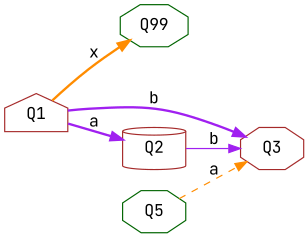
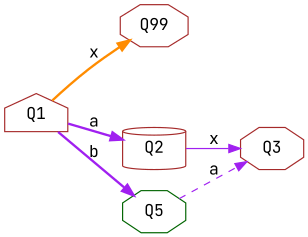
node "Q99": color darkgreen -> brown
edge "Q1" -> "Q3": now "Q1" -> "Q5"
edge "Q2" -> "Q3": label "b" -> "x"
edge "Q5" -> "Q3": color darkorange -> purple
